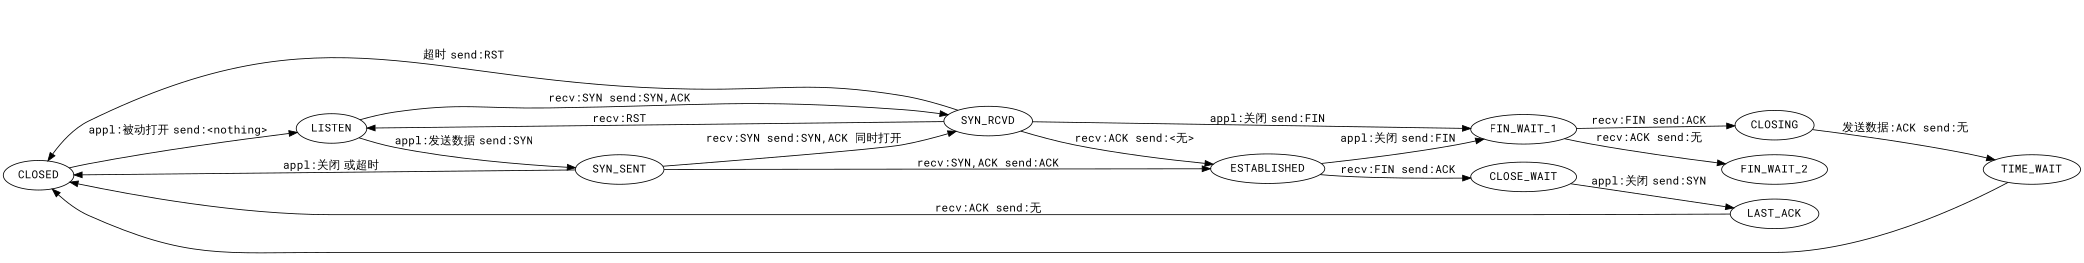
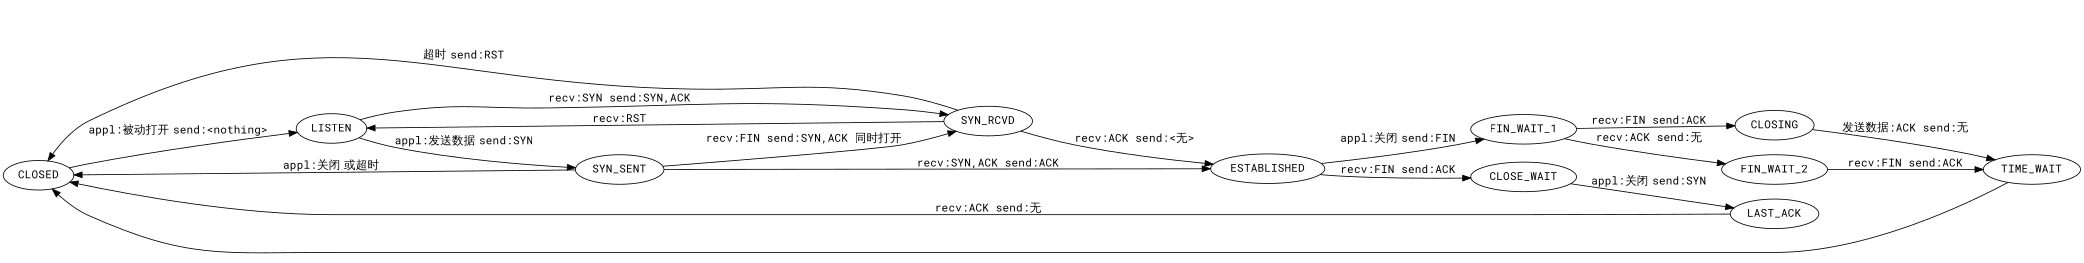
edge "SYN_RCVD" -> "FIN_WAIT_1": removed, label "appl:关闭 send:FIN"
edge "SYN_SENT" -> "SYN_RCVD": label "recv:SYN send:SYN,ACK 同时打开" -> "recv:FIN send:SYN,ACK 同时打开"
edge "FIN_WAIT_2" -> "TIME_WAIT": added, label "recv:FIN send:ACK"
